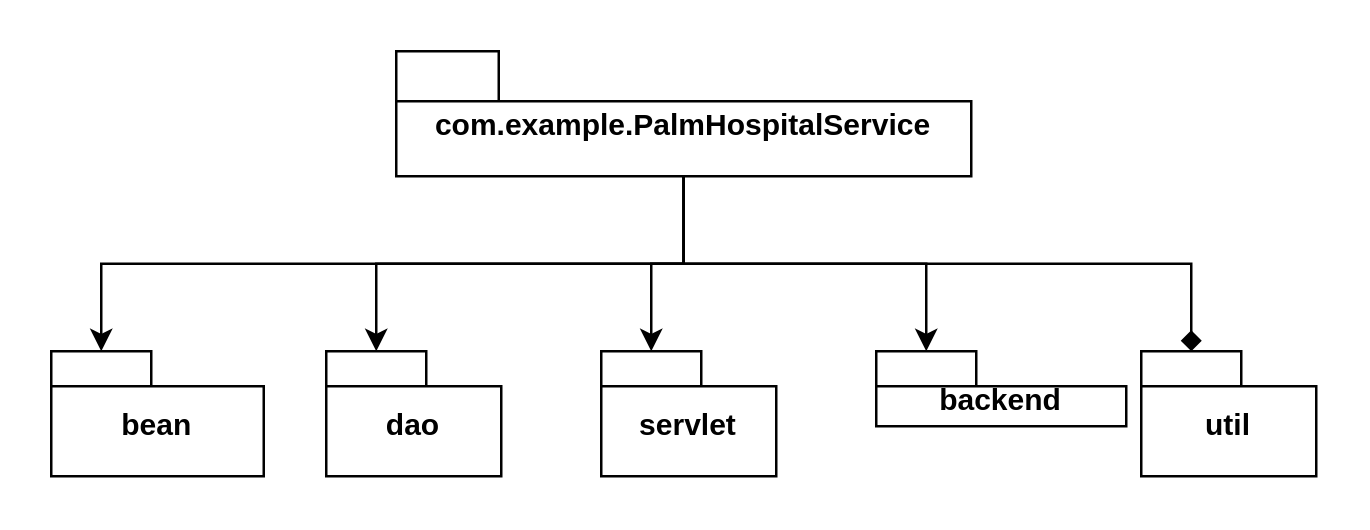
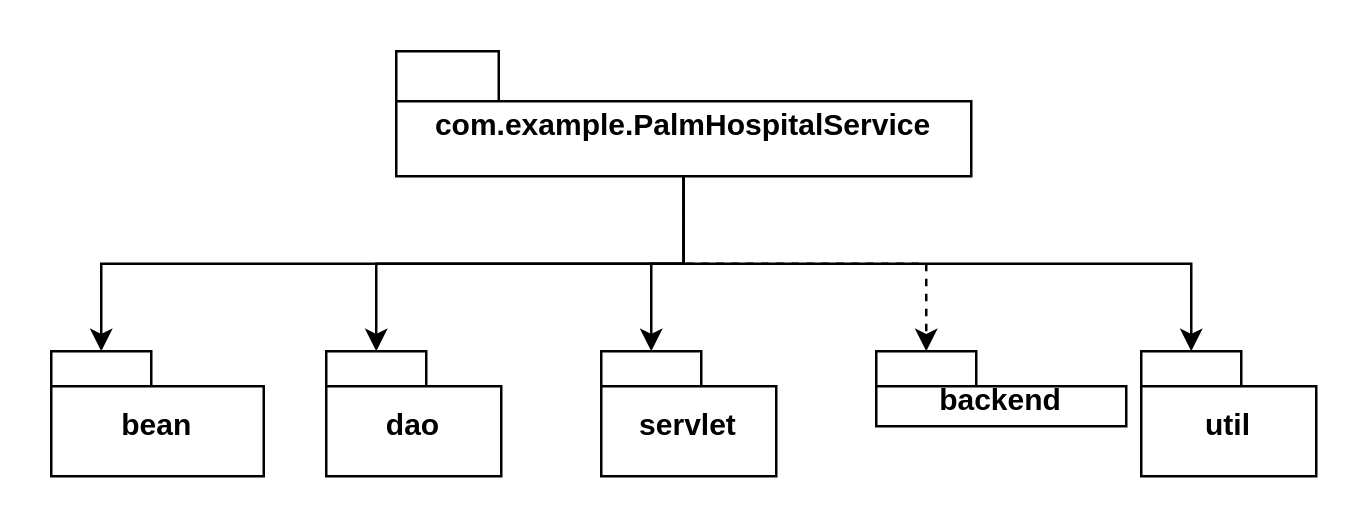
edge "com.example.PalmHospitalService" -> "backend": style solid -> dashed
edge "com.example.PalmHospitalService" -> "util": arrowhead diamond -> classic
